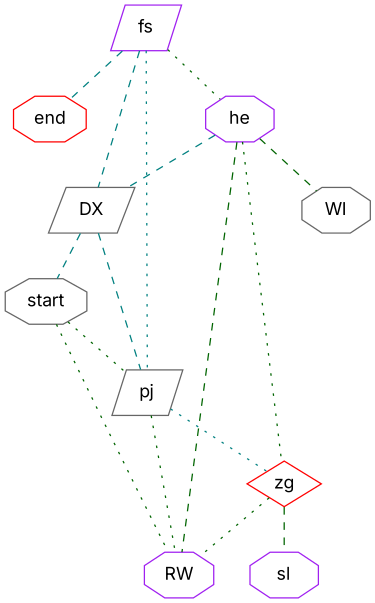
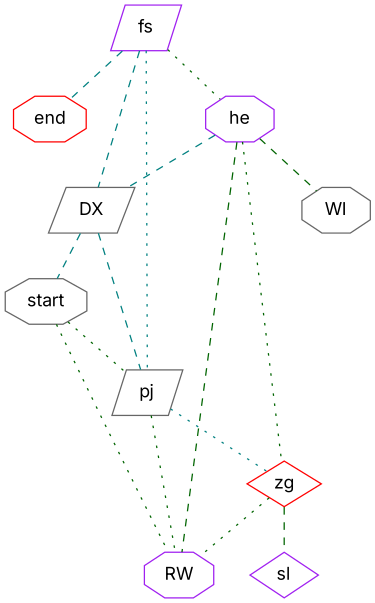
node "sl": shape octagon -> diamond
